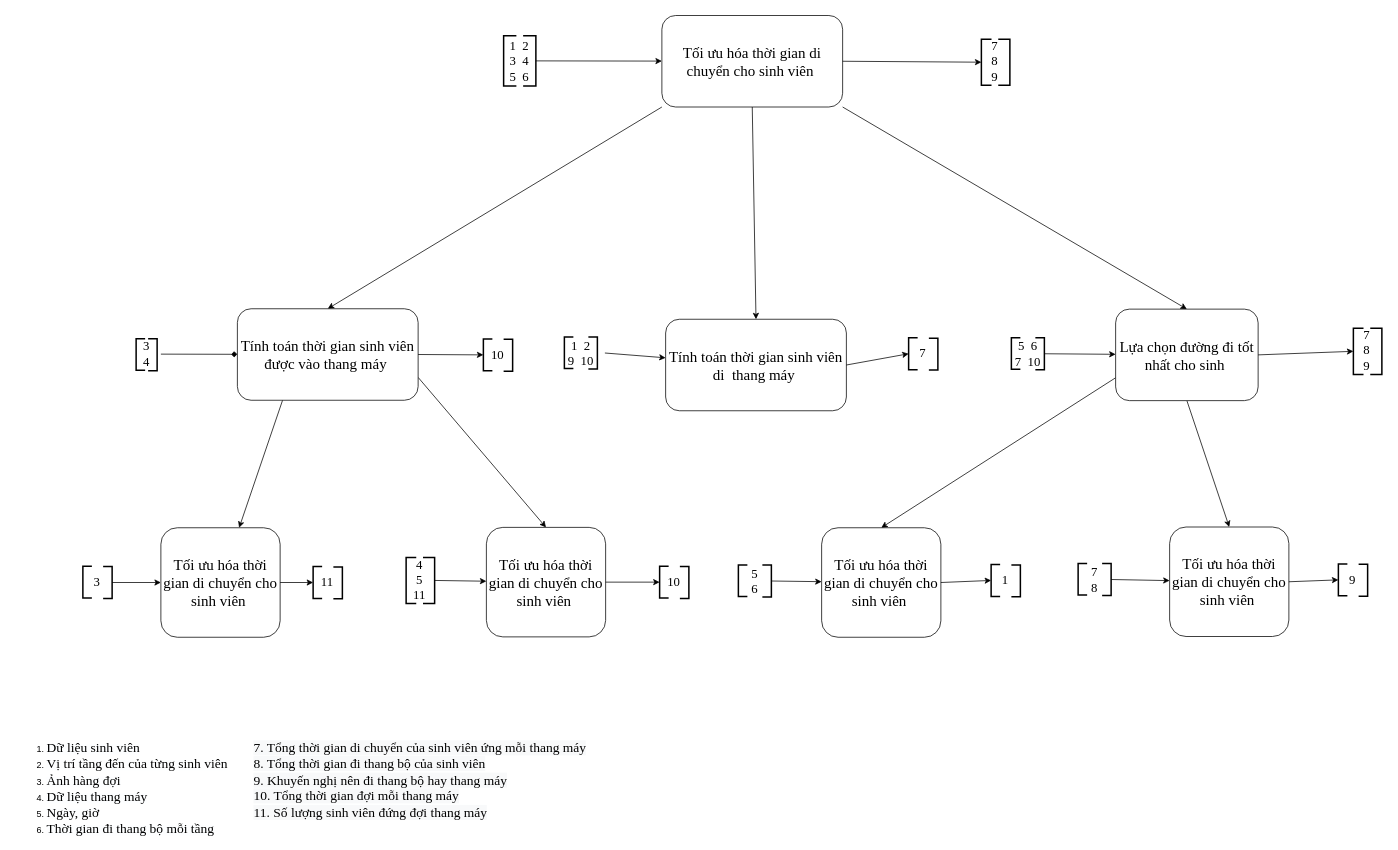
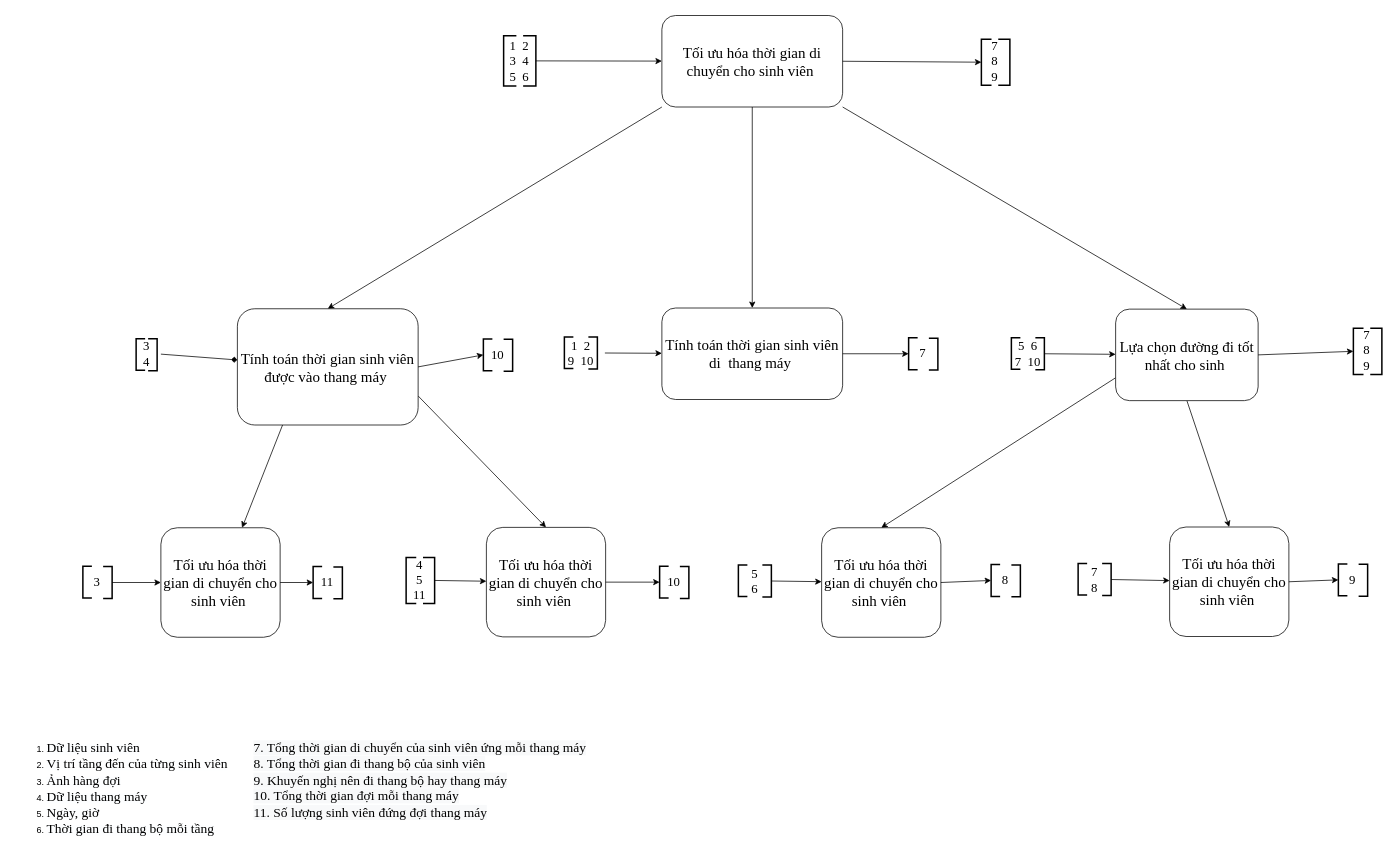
node "Tính toán thời gian sinh viên được vào thang máy": size 181x92 -> 181x116
node "Tính toán thời gian sinh viên di thang máy": moved (756, 365) -> (752, 354)
node "1": label "1" -> "8"
